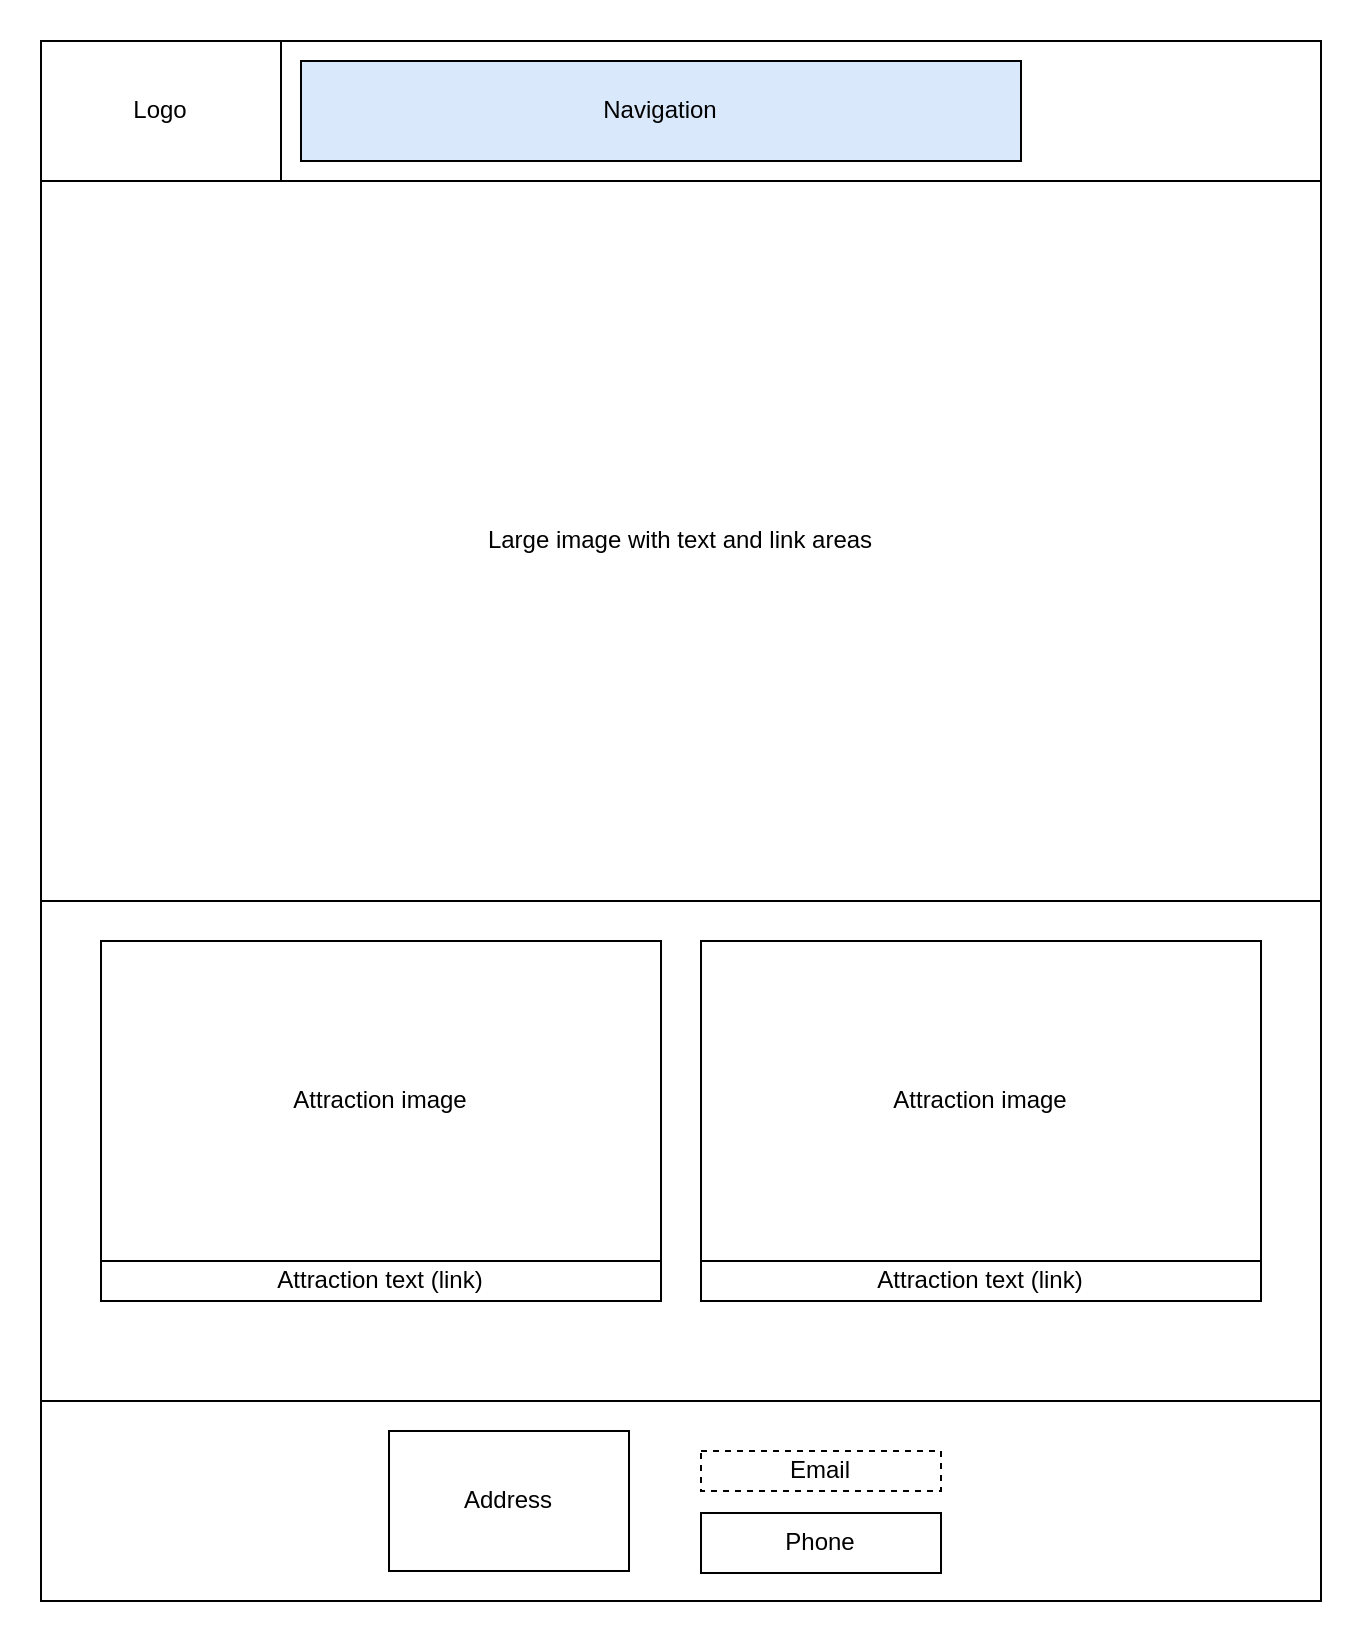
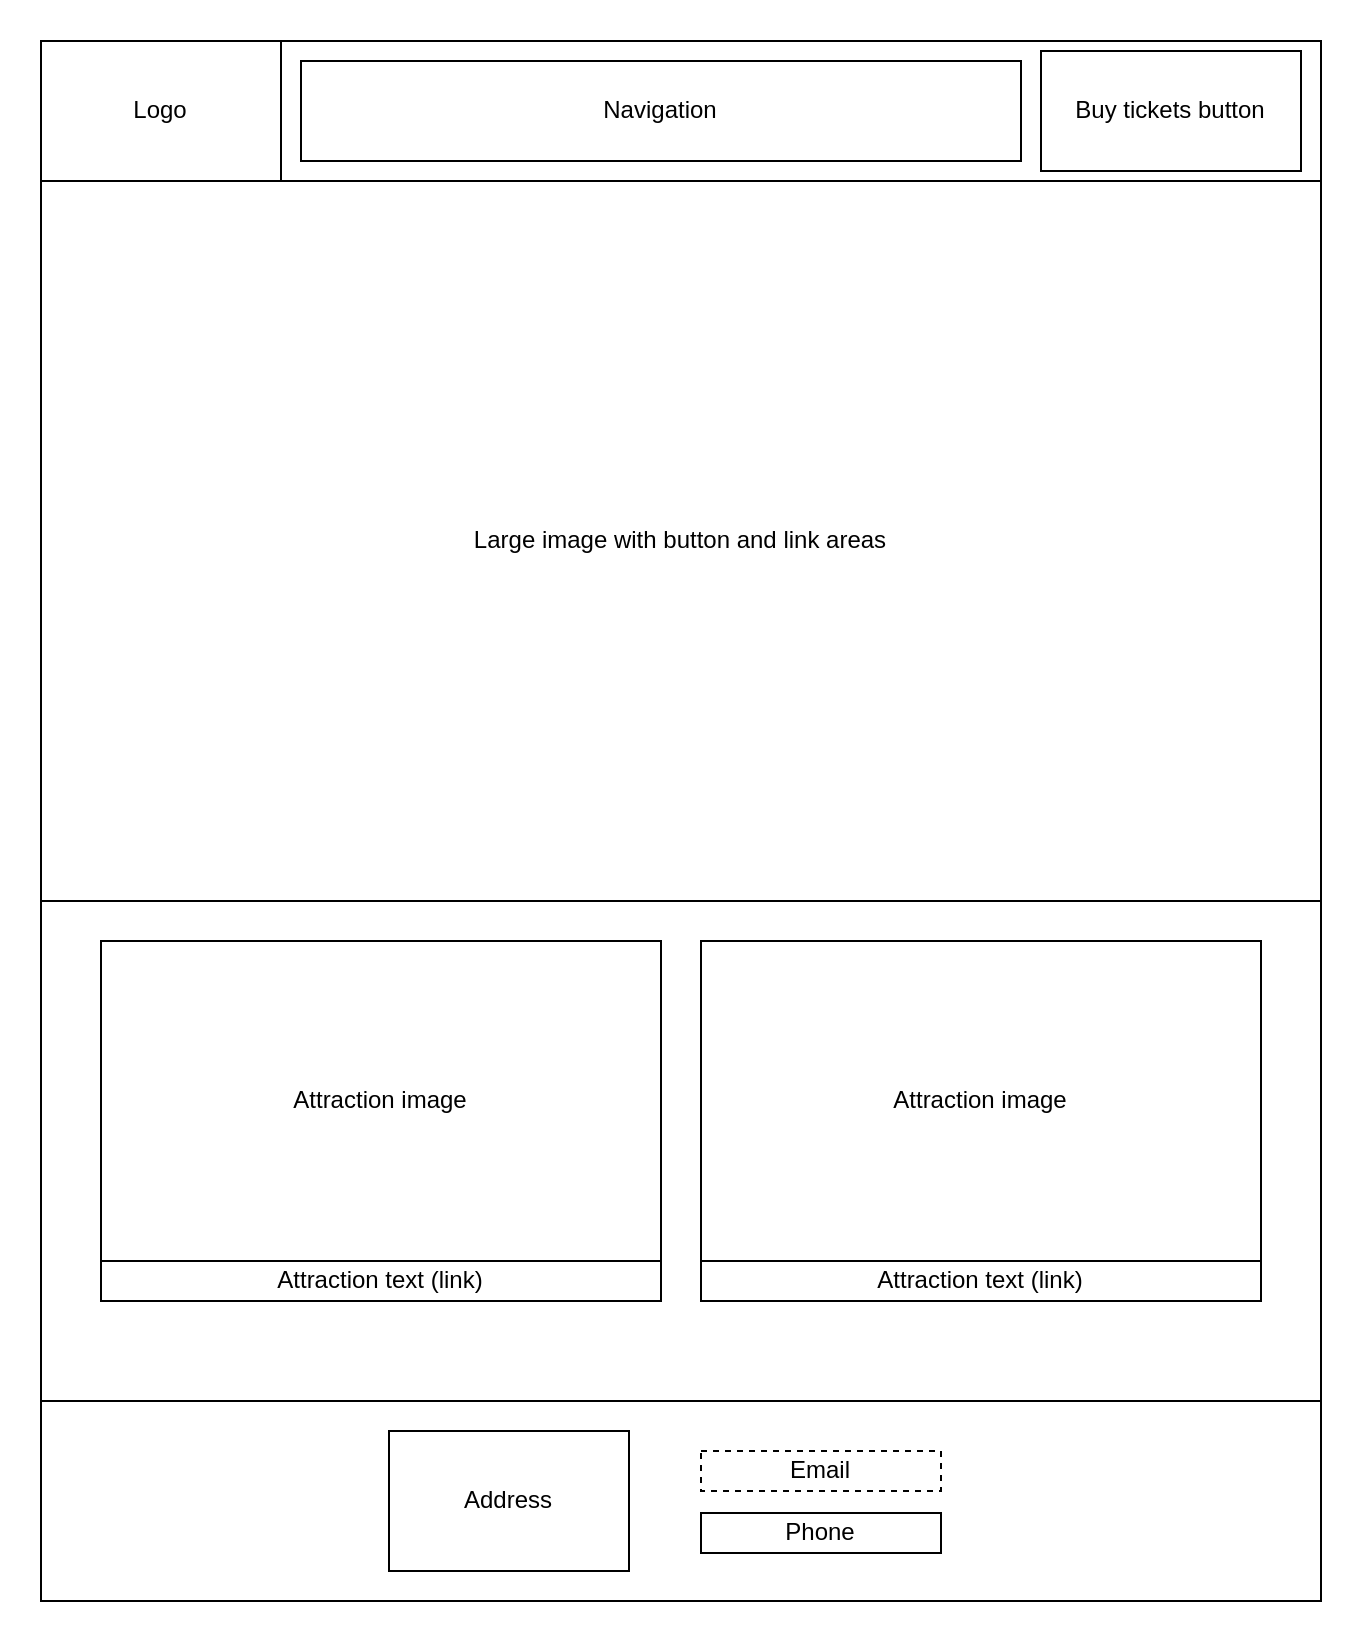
node "Navigation": fillcolor #dae8fc -> #ffffff
node "Buy tickets button": added
node "Large image with text and link areas": label "Large image with text and link areas" -> "Large image with button and link areas"
node "Phone": size 240x60 -> 240x40
